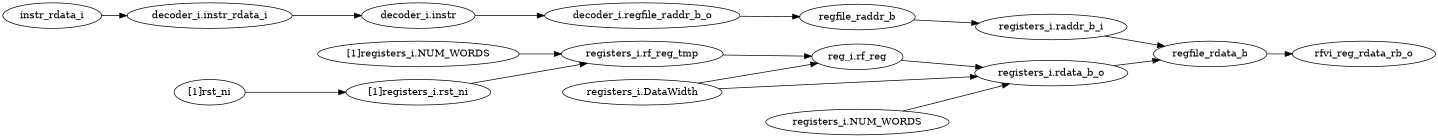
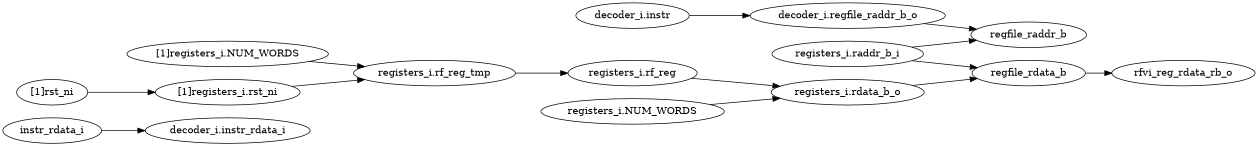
edge "decoder_i.instr_rdata_i" -> "decoder_i.instr": removed
edge "regfile_raddr_b" -> "registers_i.raddr_b_i": reversed
node "reg_i.rf_reg": label "reg_i.rf_reg" -> "registers_i.rf_reg"
node "registers_i.DataWidth": removed
